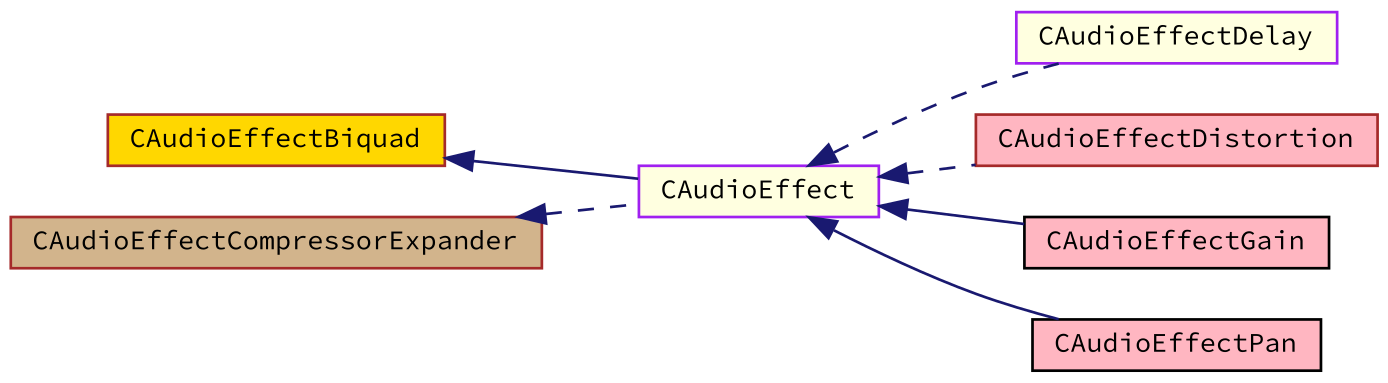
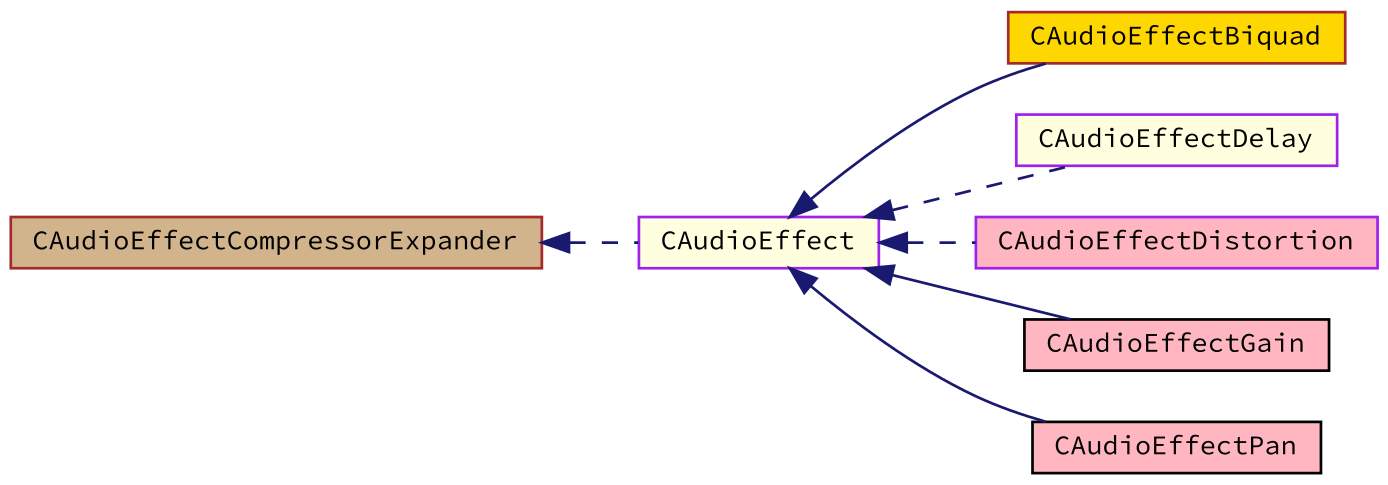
node "CAudioEffectDistortion": color brown -> purple
edge "CAudioEffect" -> "CAudioEffectBiquad": reversed
